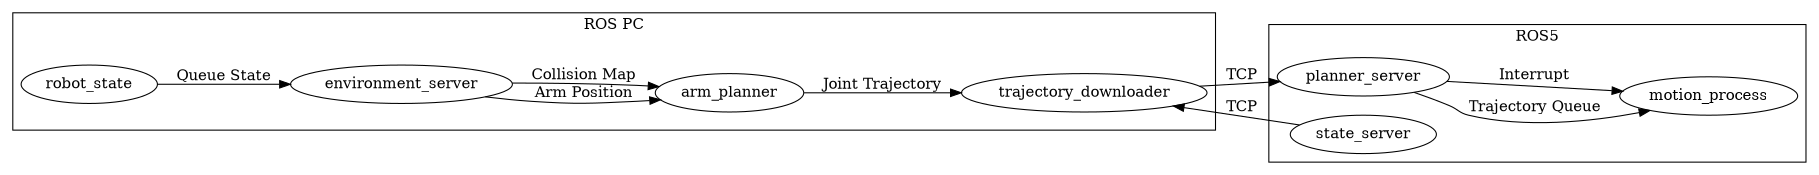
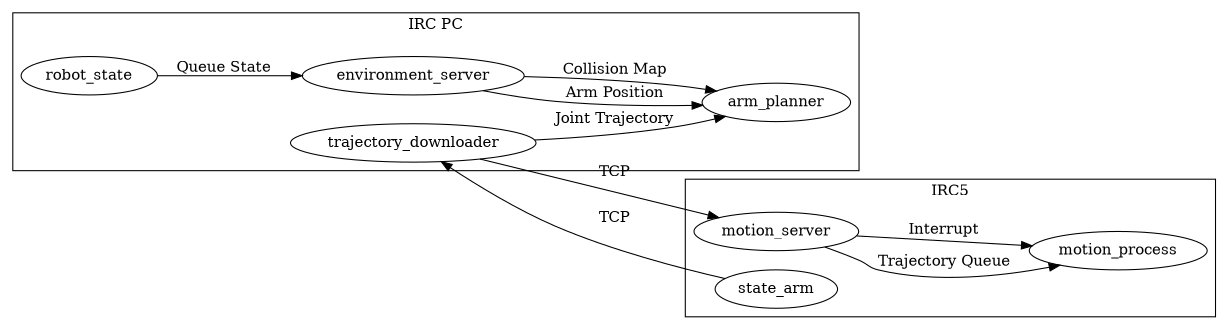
cluster "ROS PC": label "ROS PC" -> "IRC PC"
cluster "ROS5": label "ROS5" -> "IRC5"
node "planner_server": label "planner_server" -> "motion_server"
edge "arm_planner" -> "trajectory_downloader": reversed
node "state_server": label "state_server" -> "state_arm"
